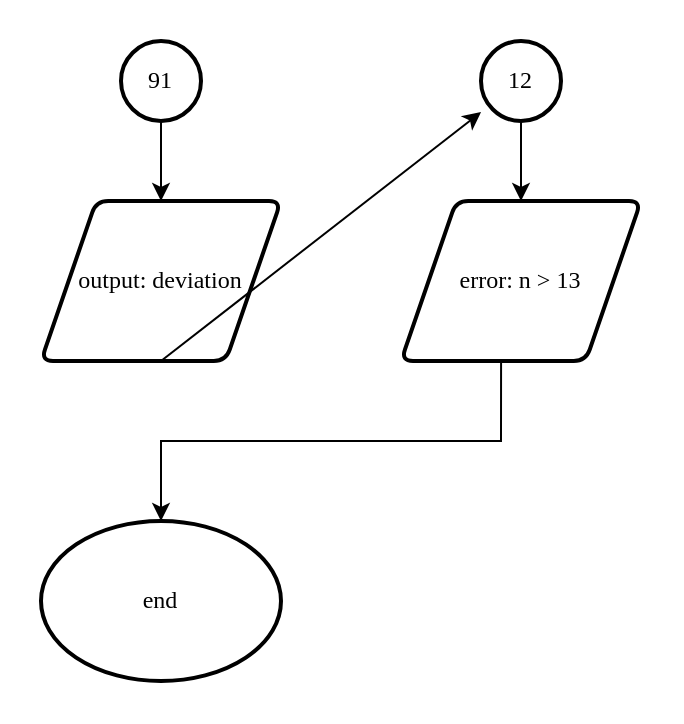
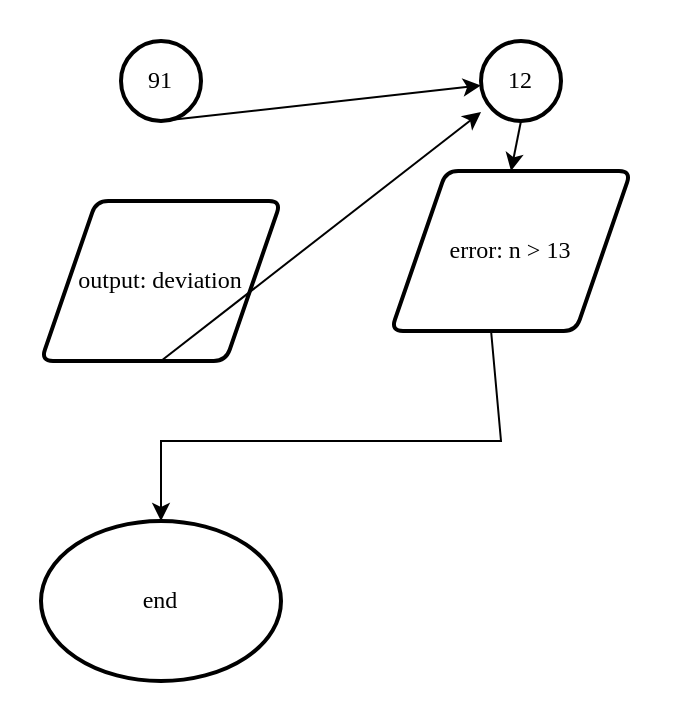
edge "91" -> "output: deviation": now "91" -> "12"
node "error: n > 13": moved (521, 281) -> (511, 251)
